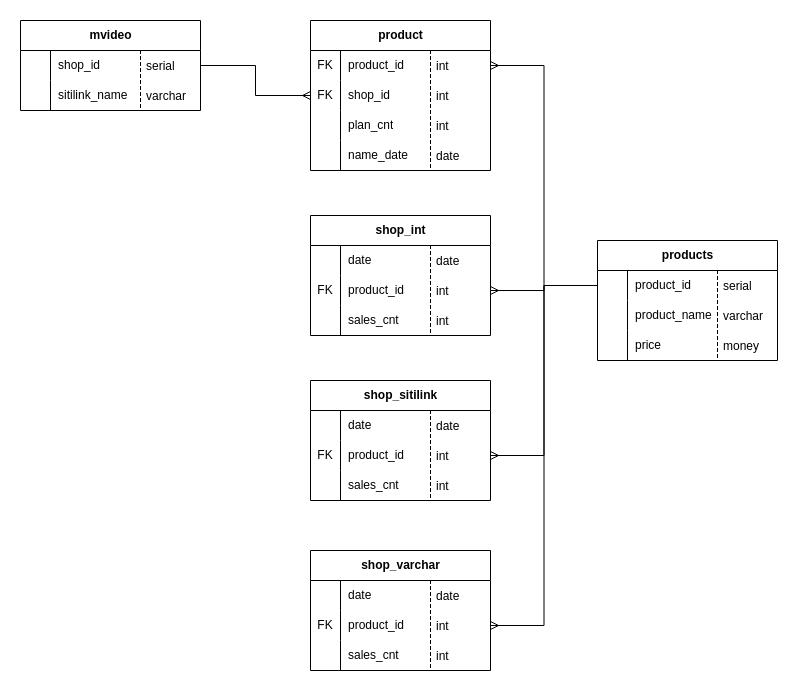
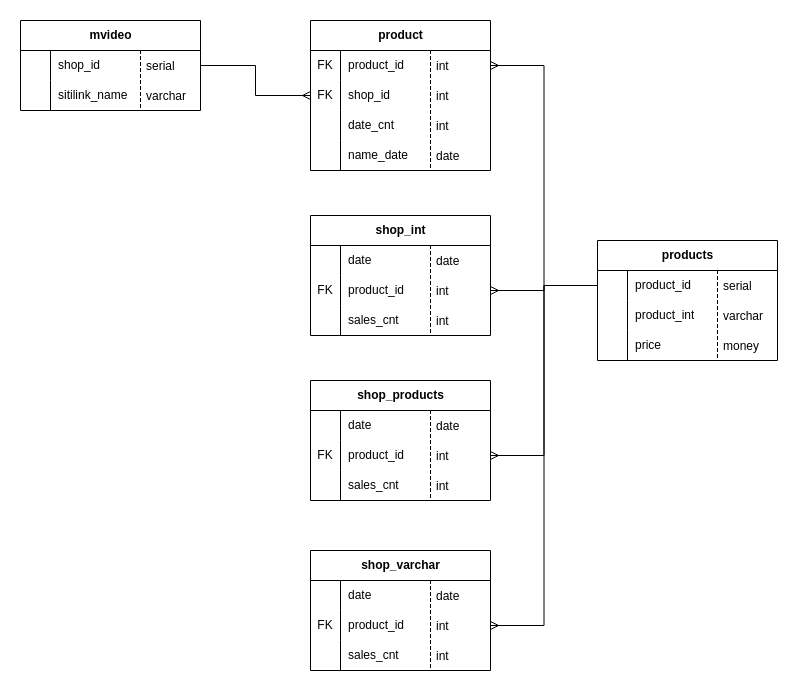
node "plan_cnt": label "plan_cnt" -> "date_cnt"
node "product_name": label "product_name" -> "product_int"
node "shop_sitilink": label "shop_sitilink" -> "shop_products"
